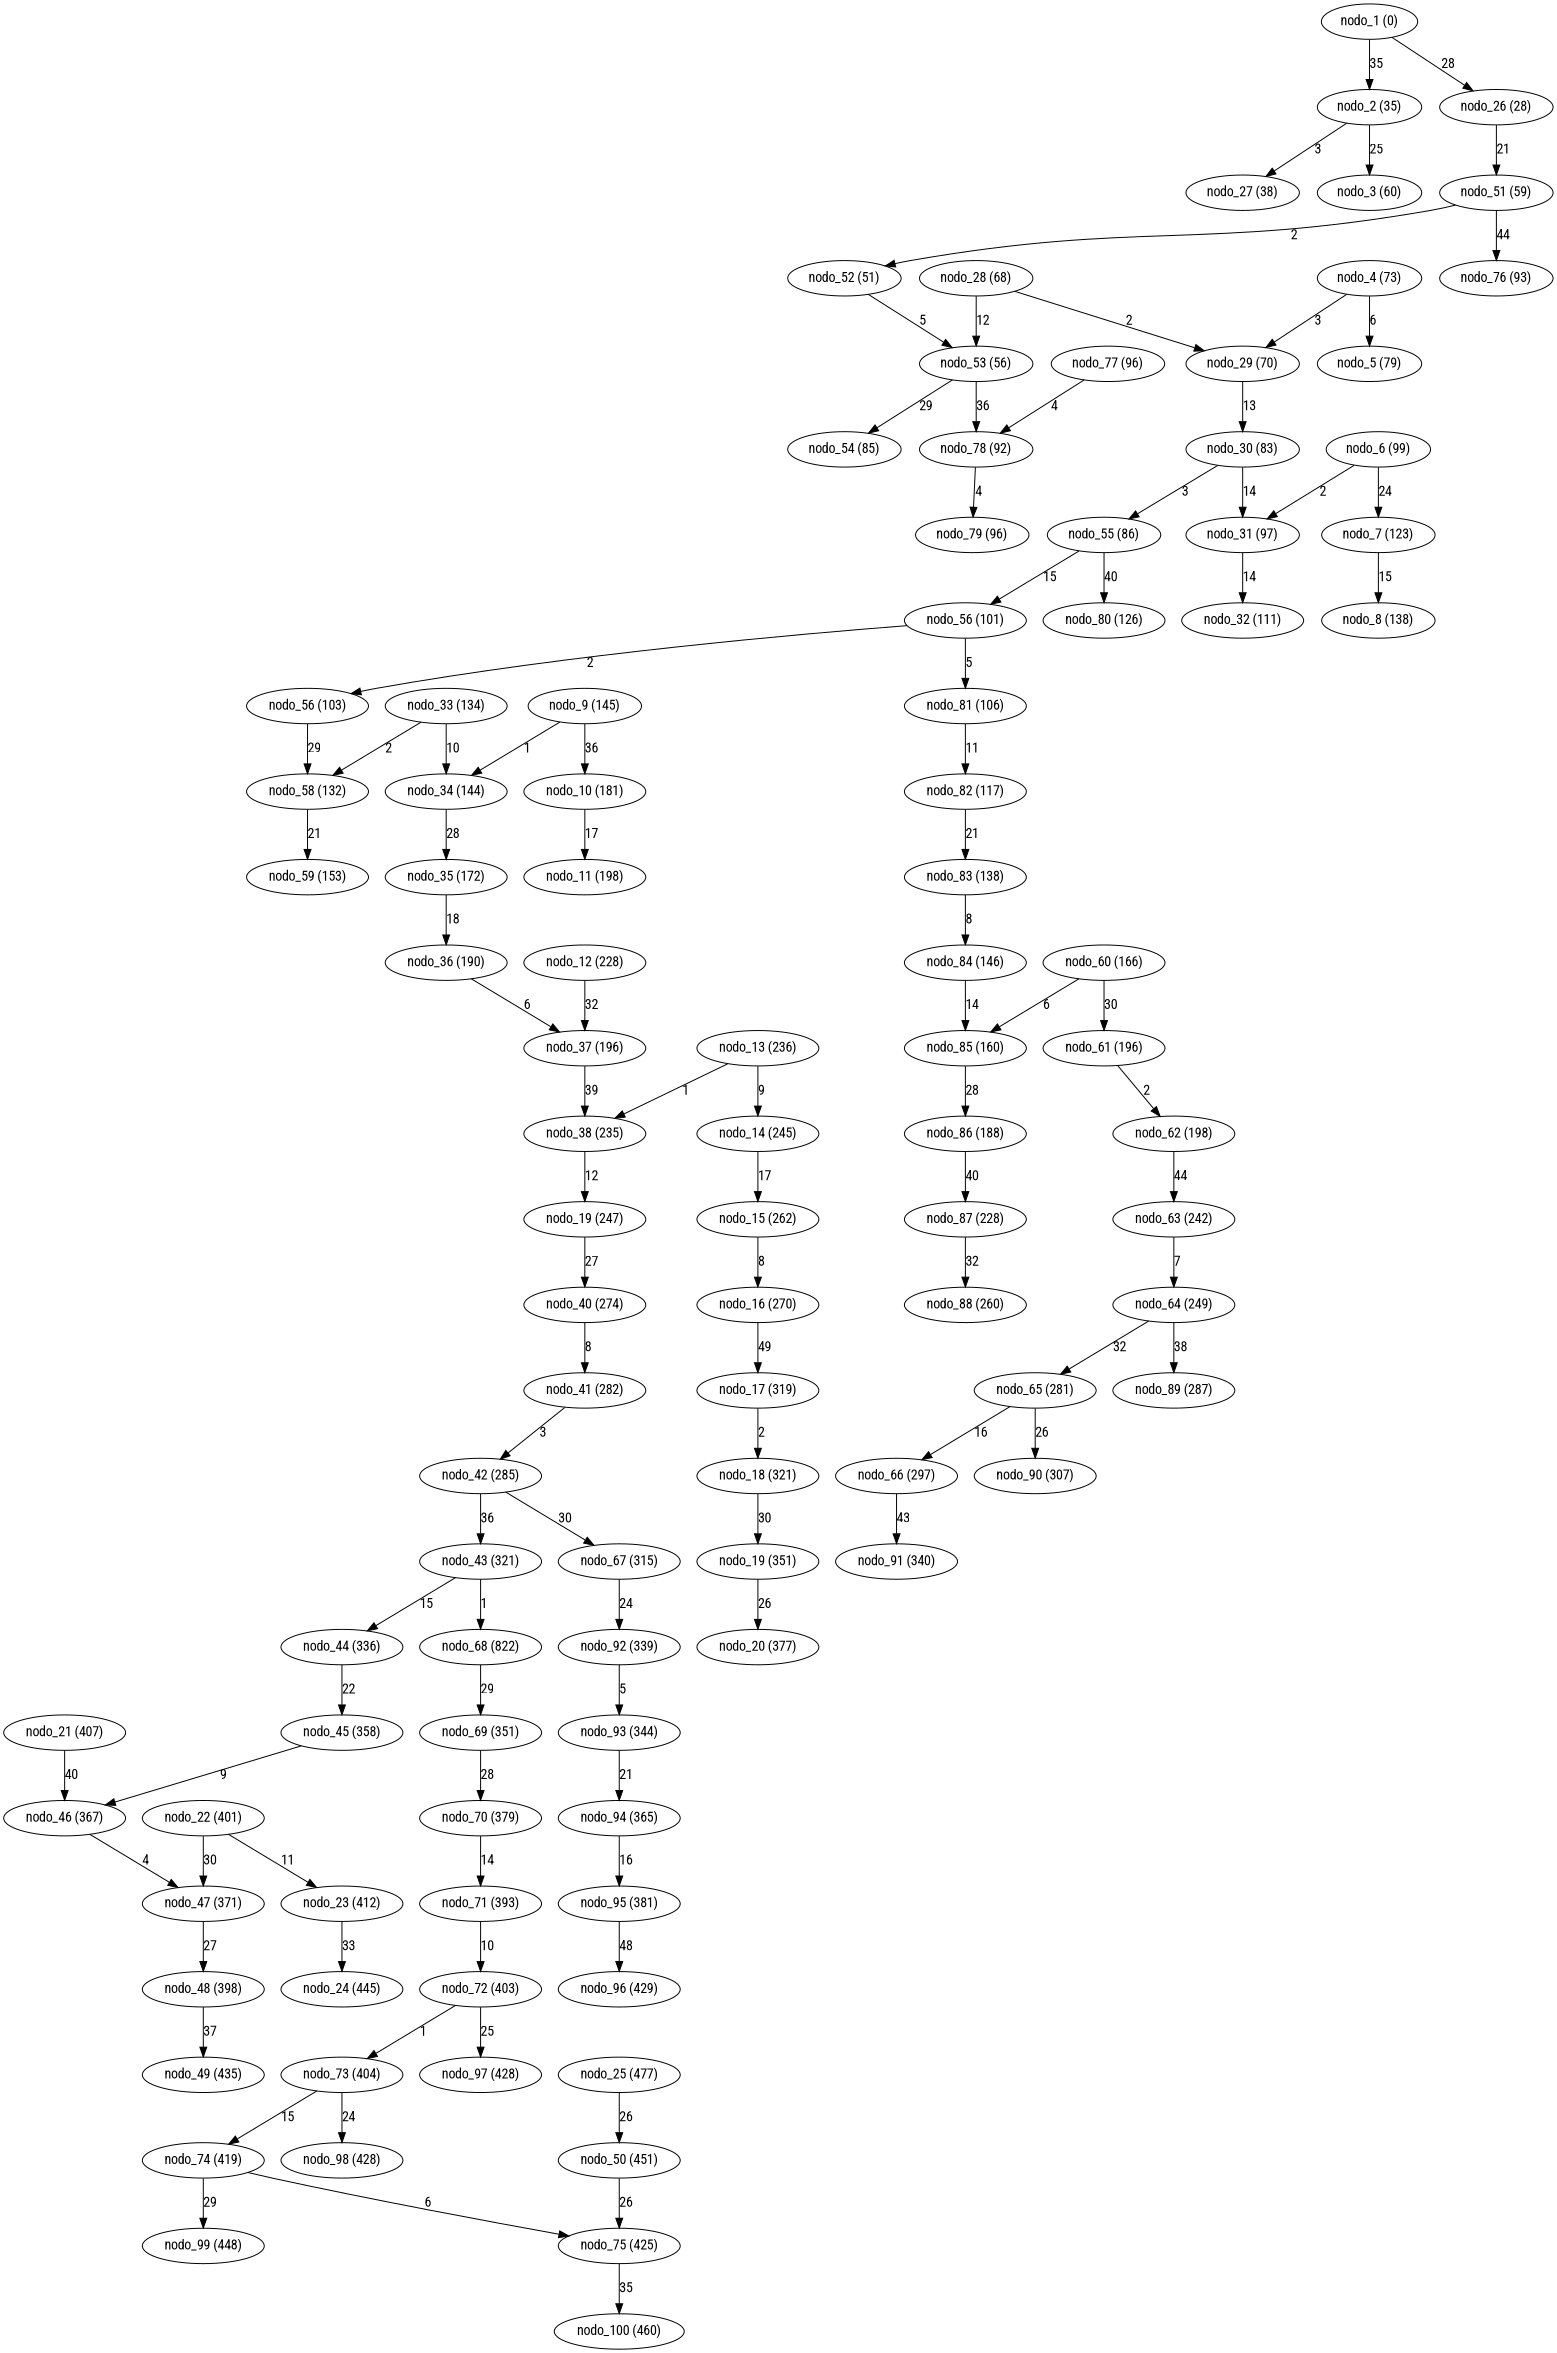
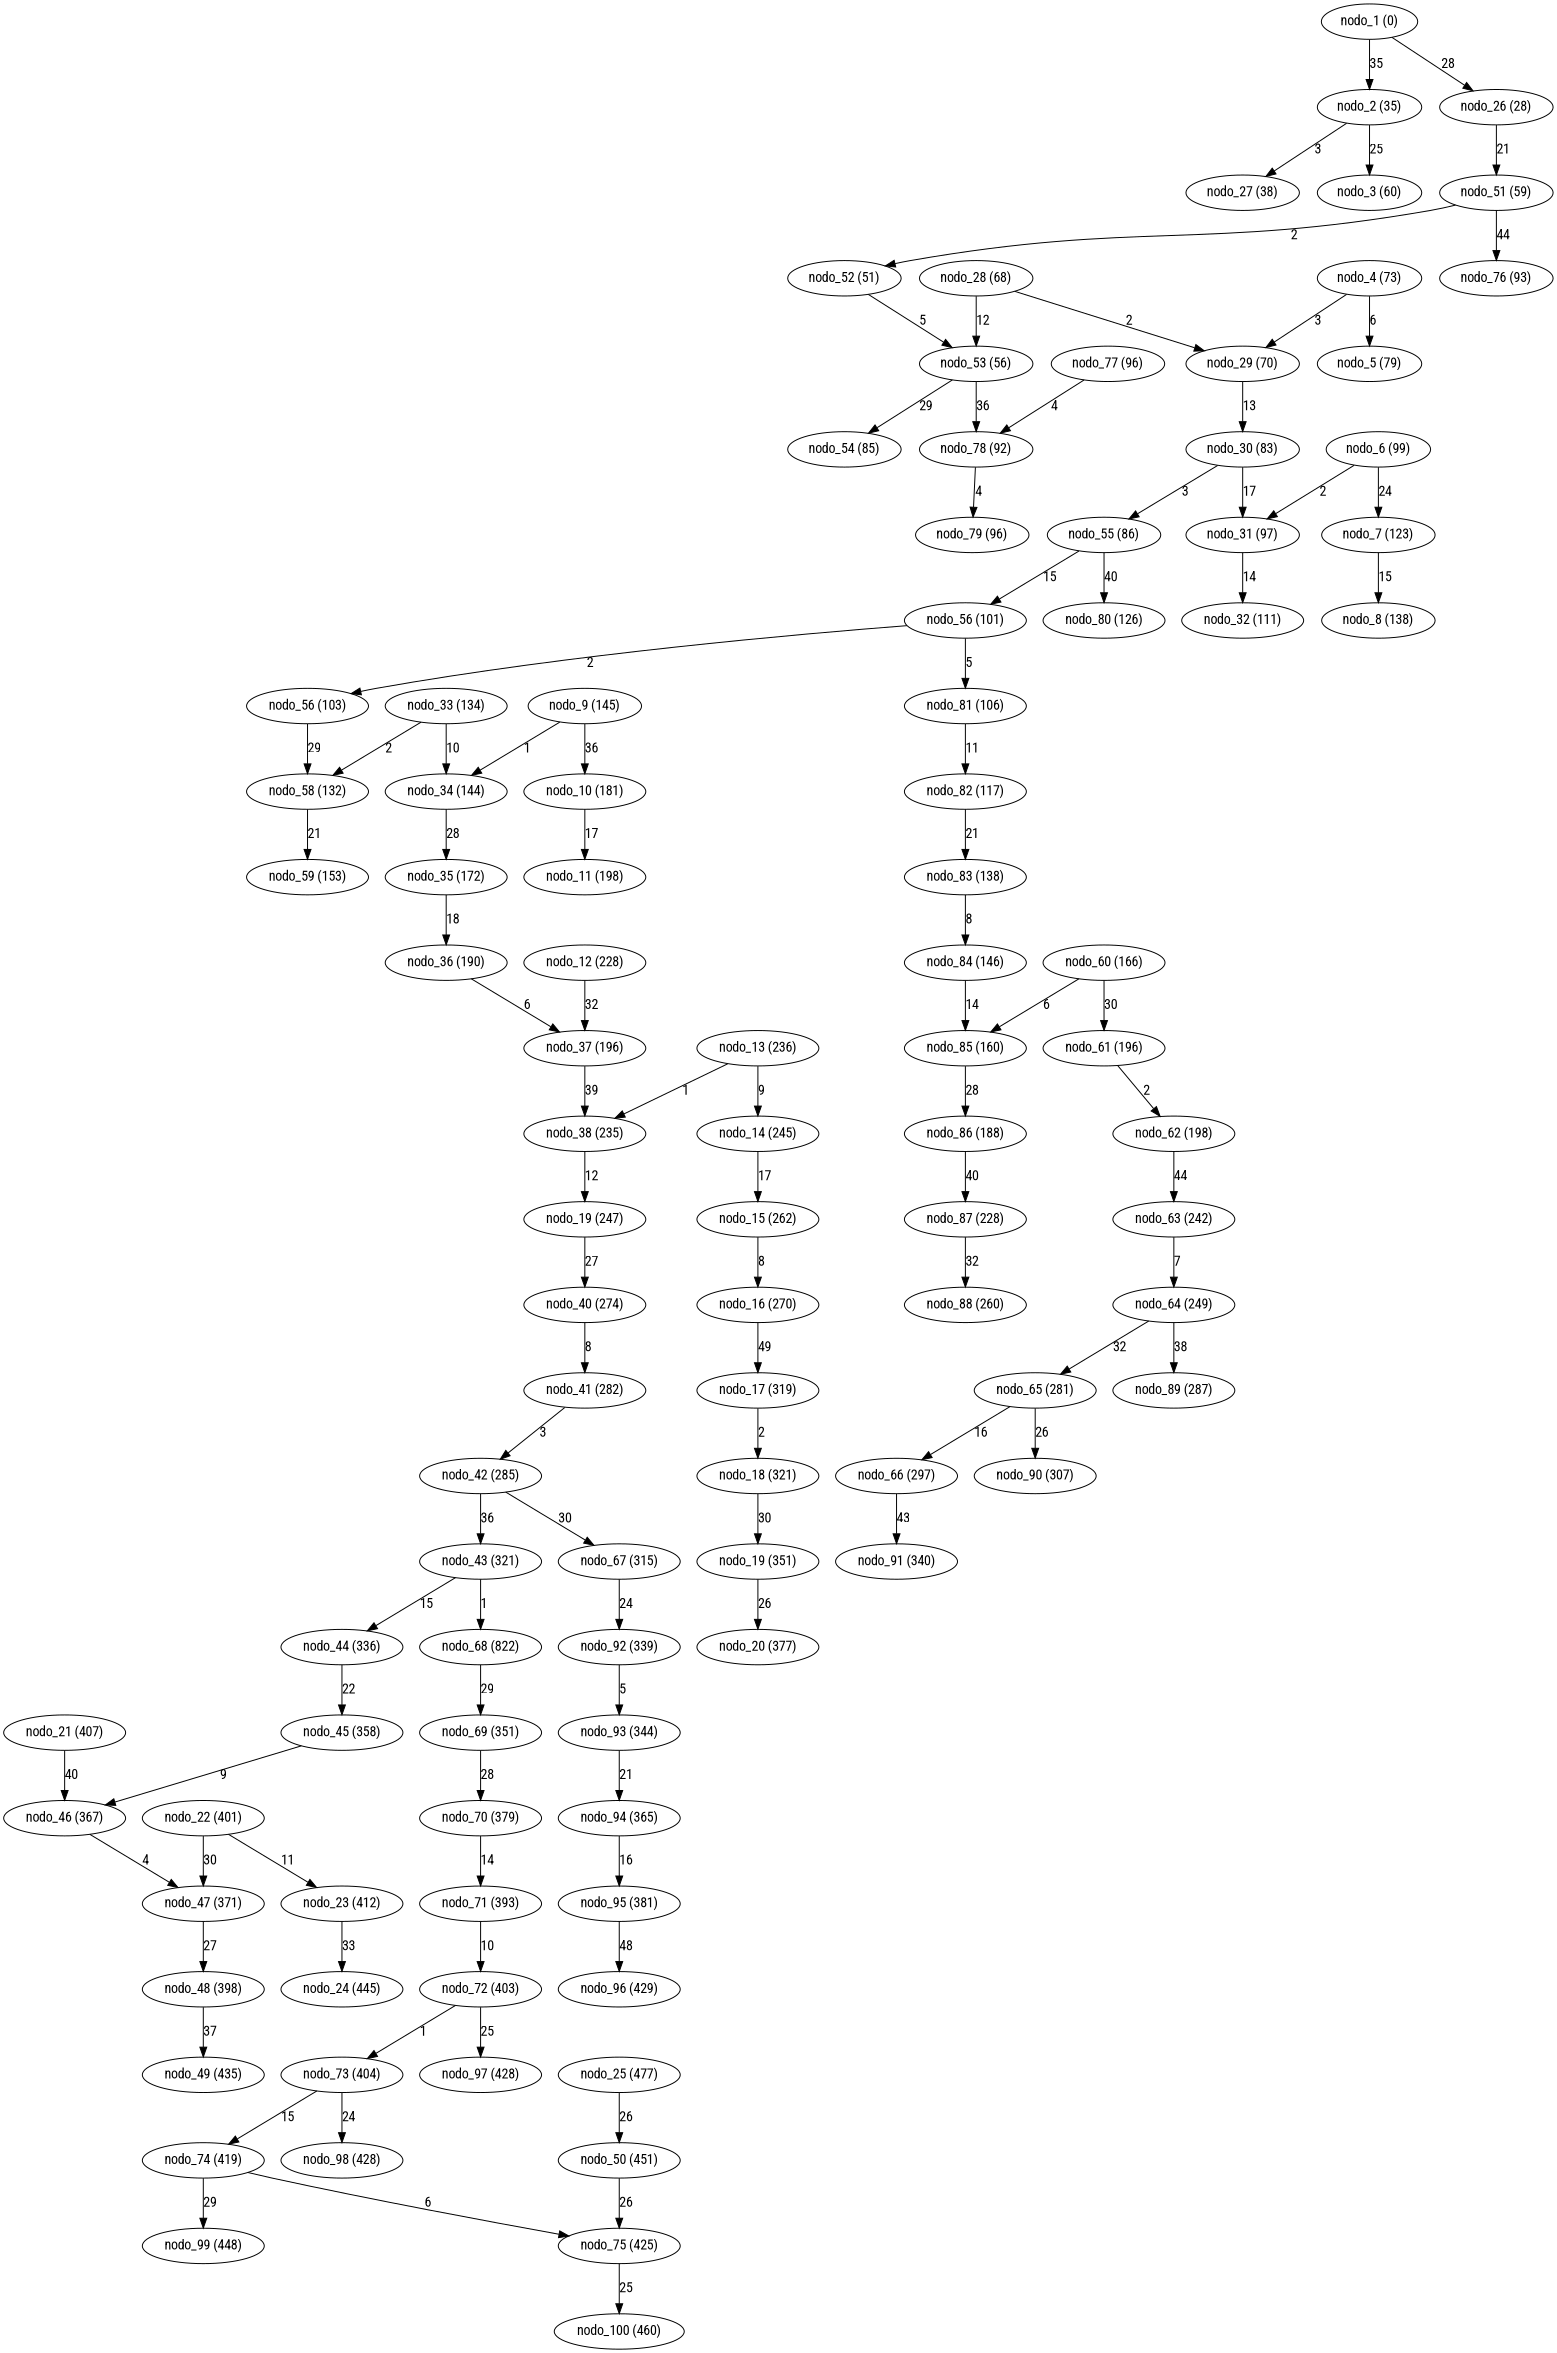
edge "nodo_30 (83)" -> "nodo_31 (97)": label "14" -> "17"
edge "nodo_75 (425)" -> "nodo_100 (460)": label "35" -> "25"
